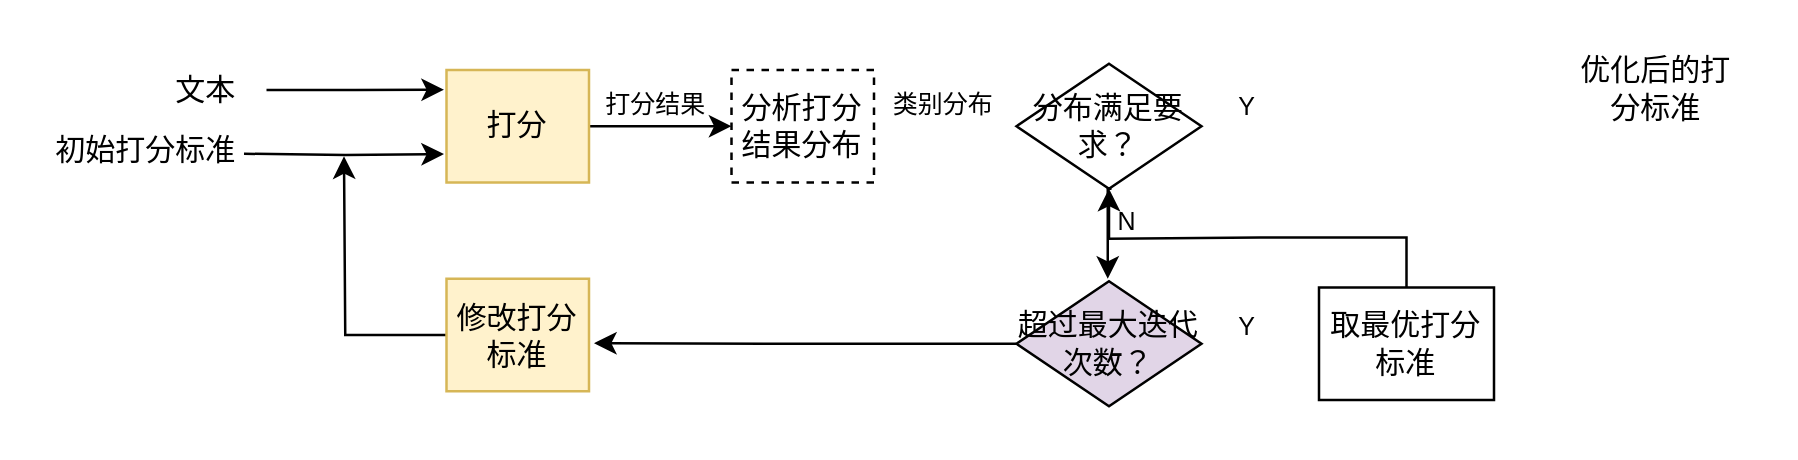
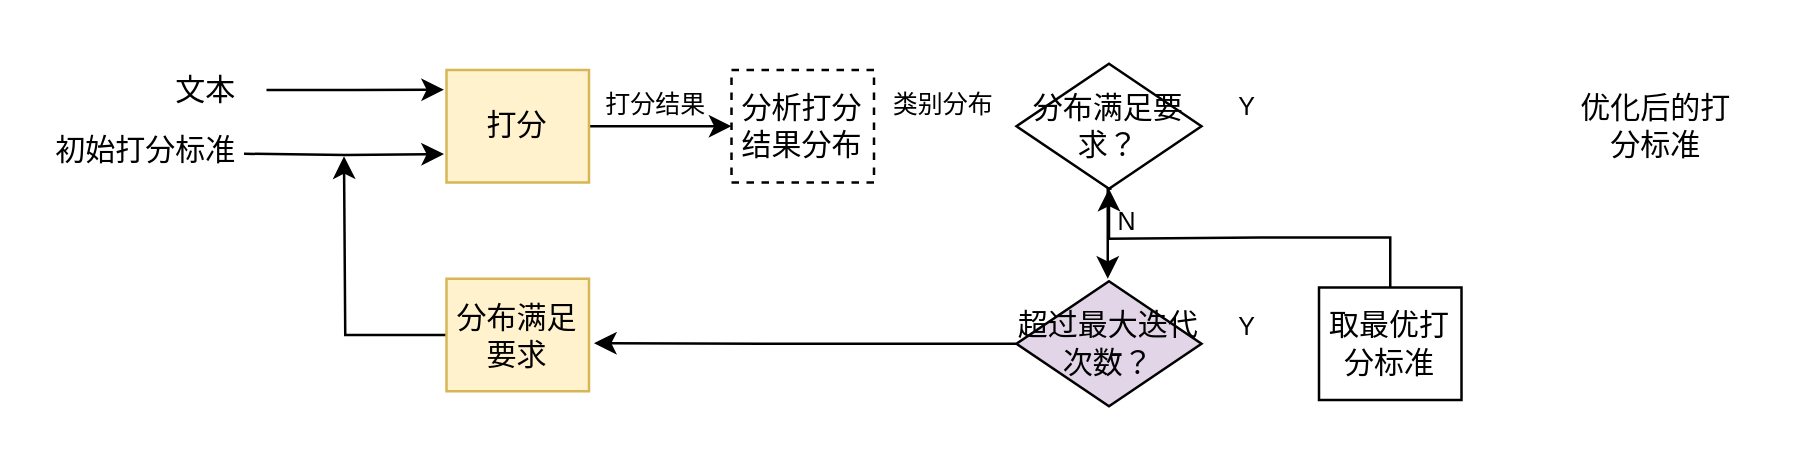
node "优化后的打分标准": moved (1656, 89) -> (1656, 126)
node "修改打分标准": label "修改打分标准" -> "分布满足要求"
node "取最优打分标准": size 175x113 -> 143x113
